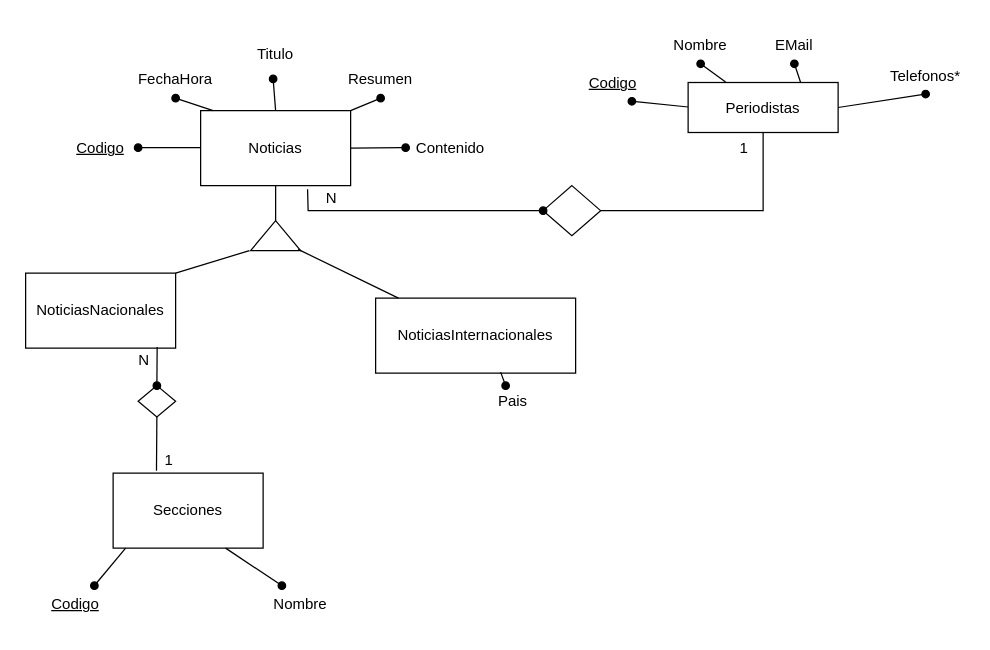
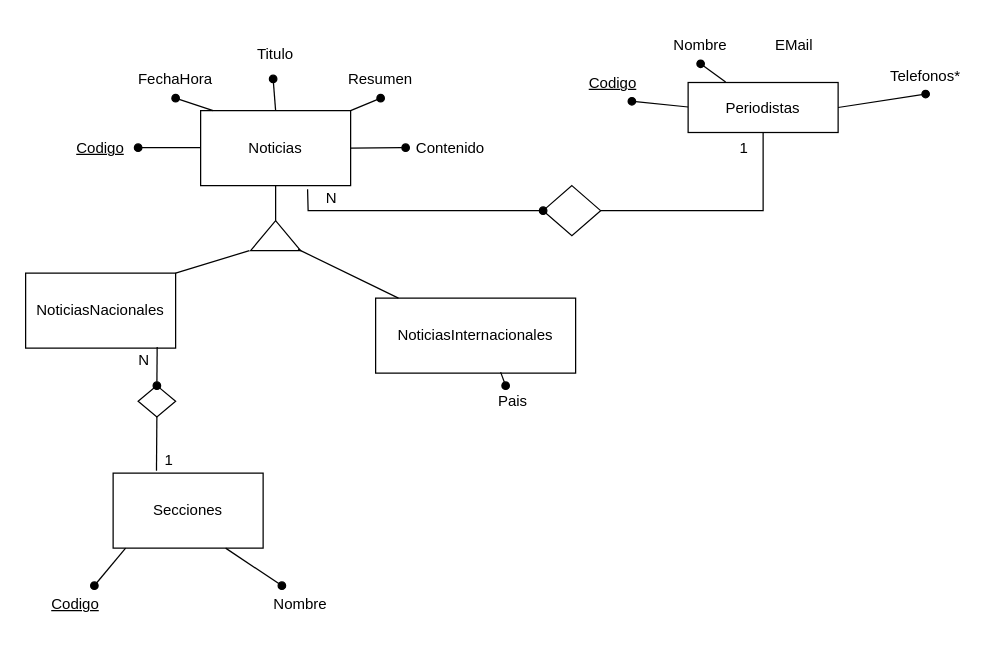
edge "Periodistas" -> "EMail": removed
